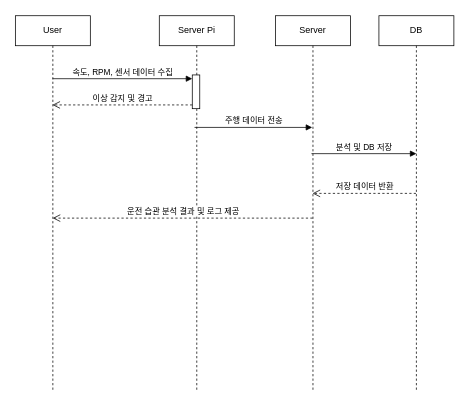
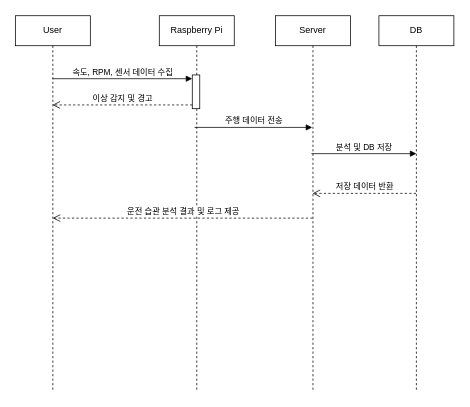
node "Server Pi": label "Server Pi" -> "Raspberry Pi"
